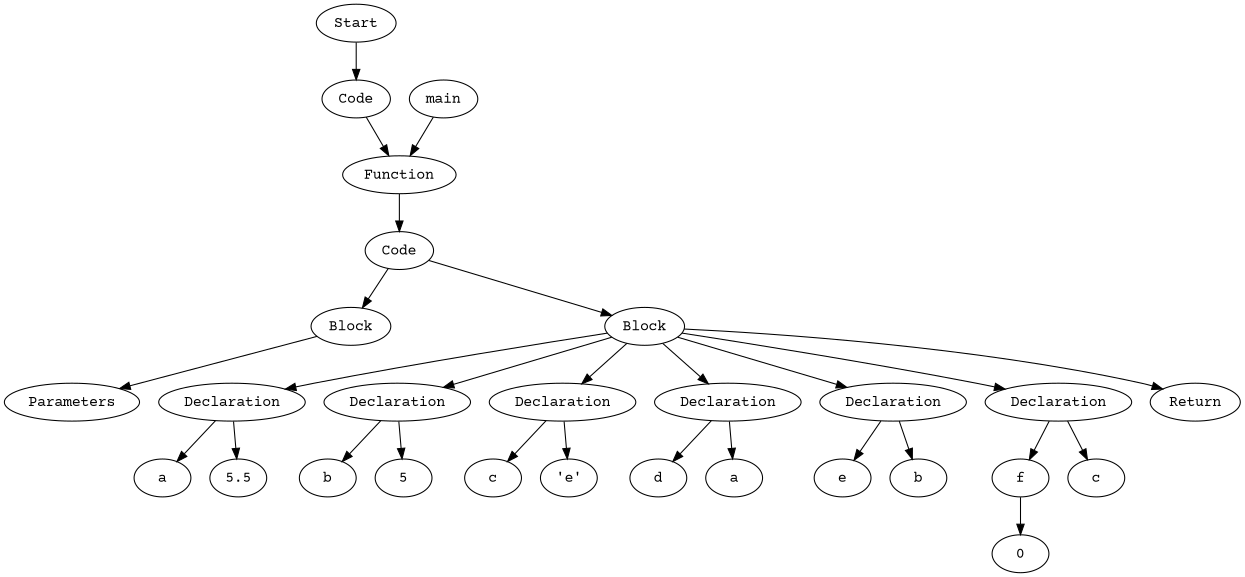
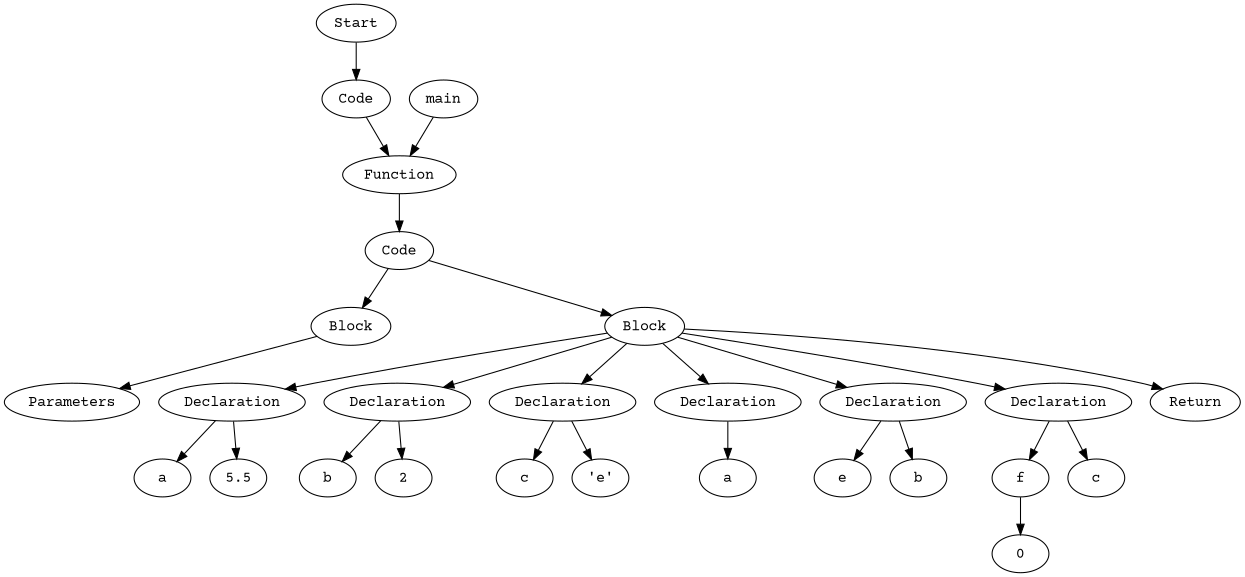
node "5": label "5" -> "2"
node "d": removed
